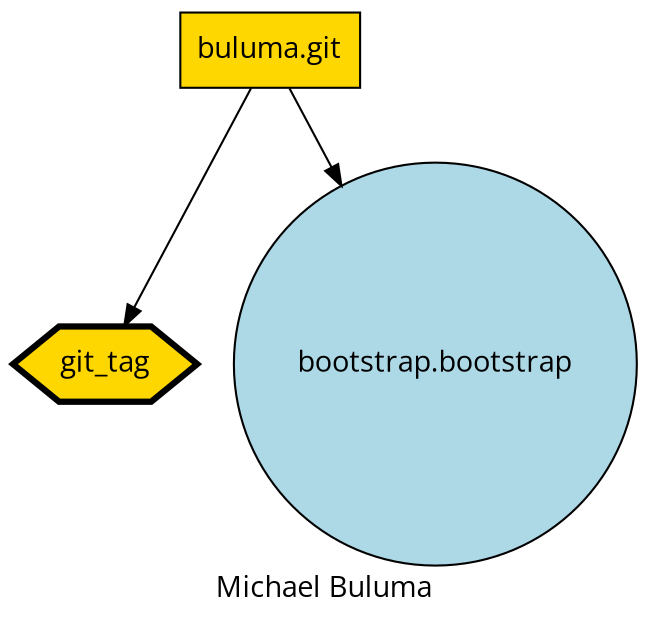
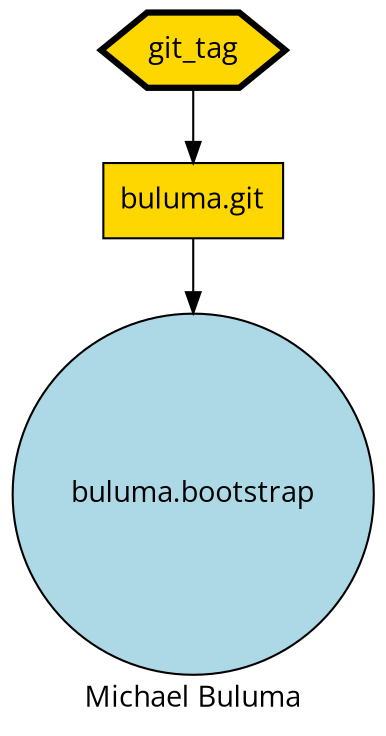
edge "buluma.git" -> "git_tag": reversed
node "bootstrap.bootstrap": label "bootstrap.bootstrap" -> "buluma.bootstrap"
